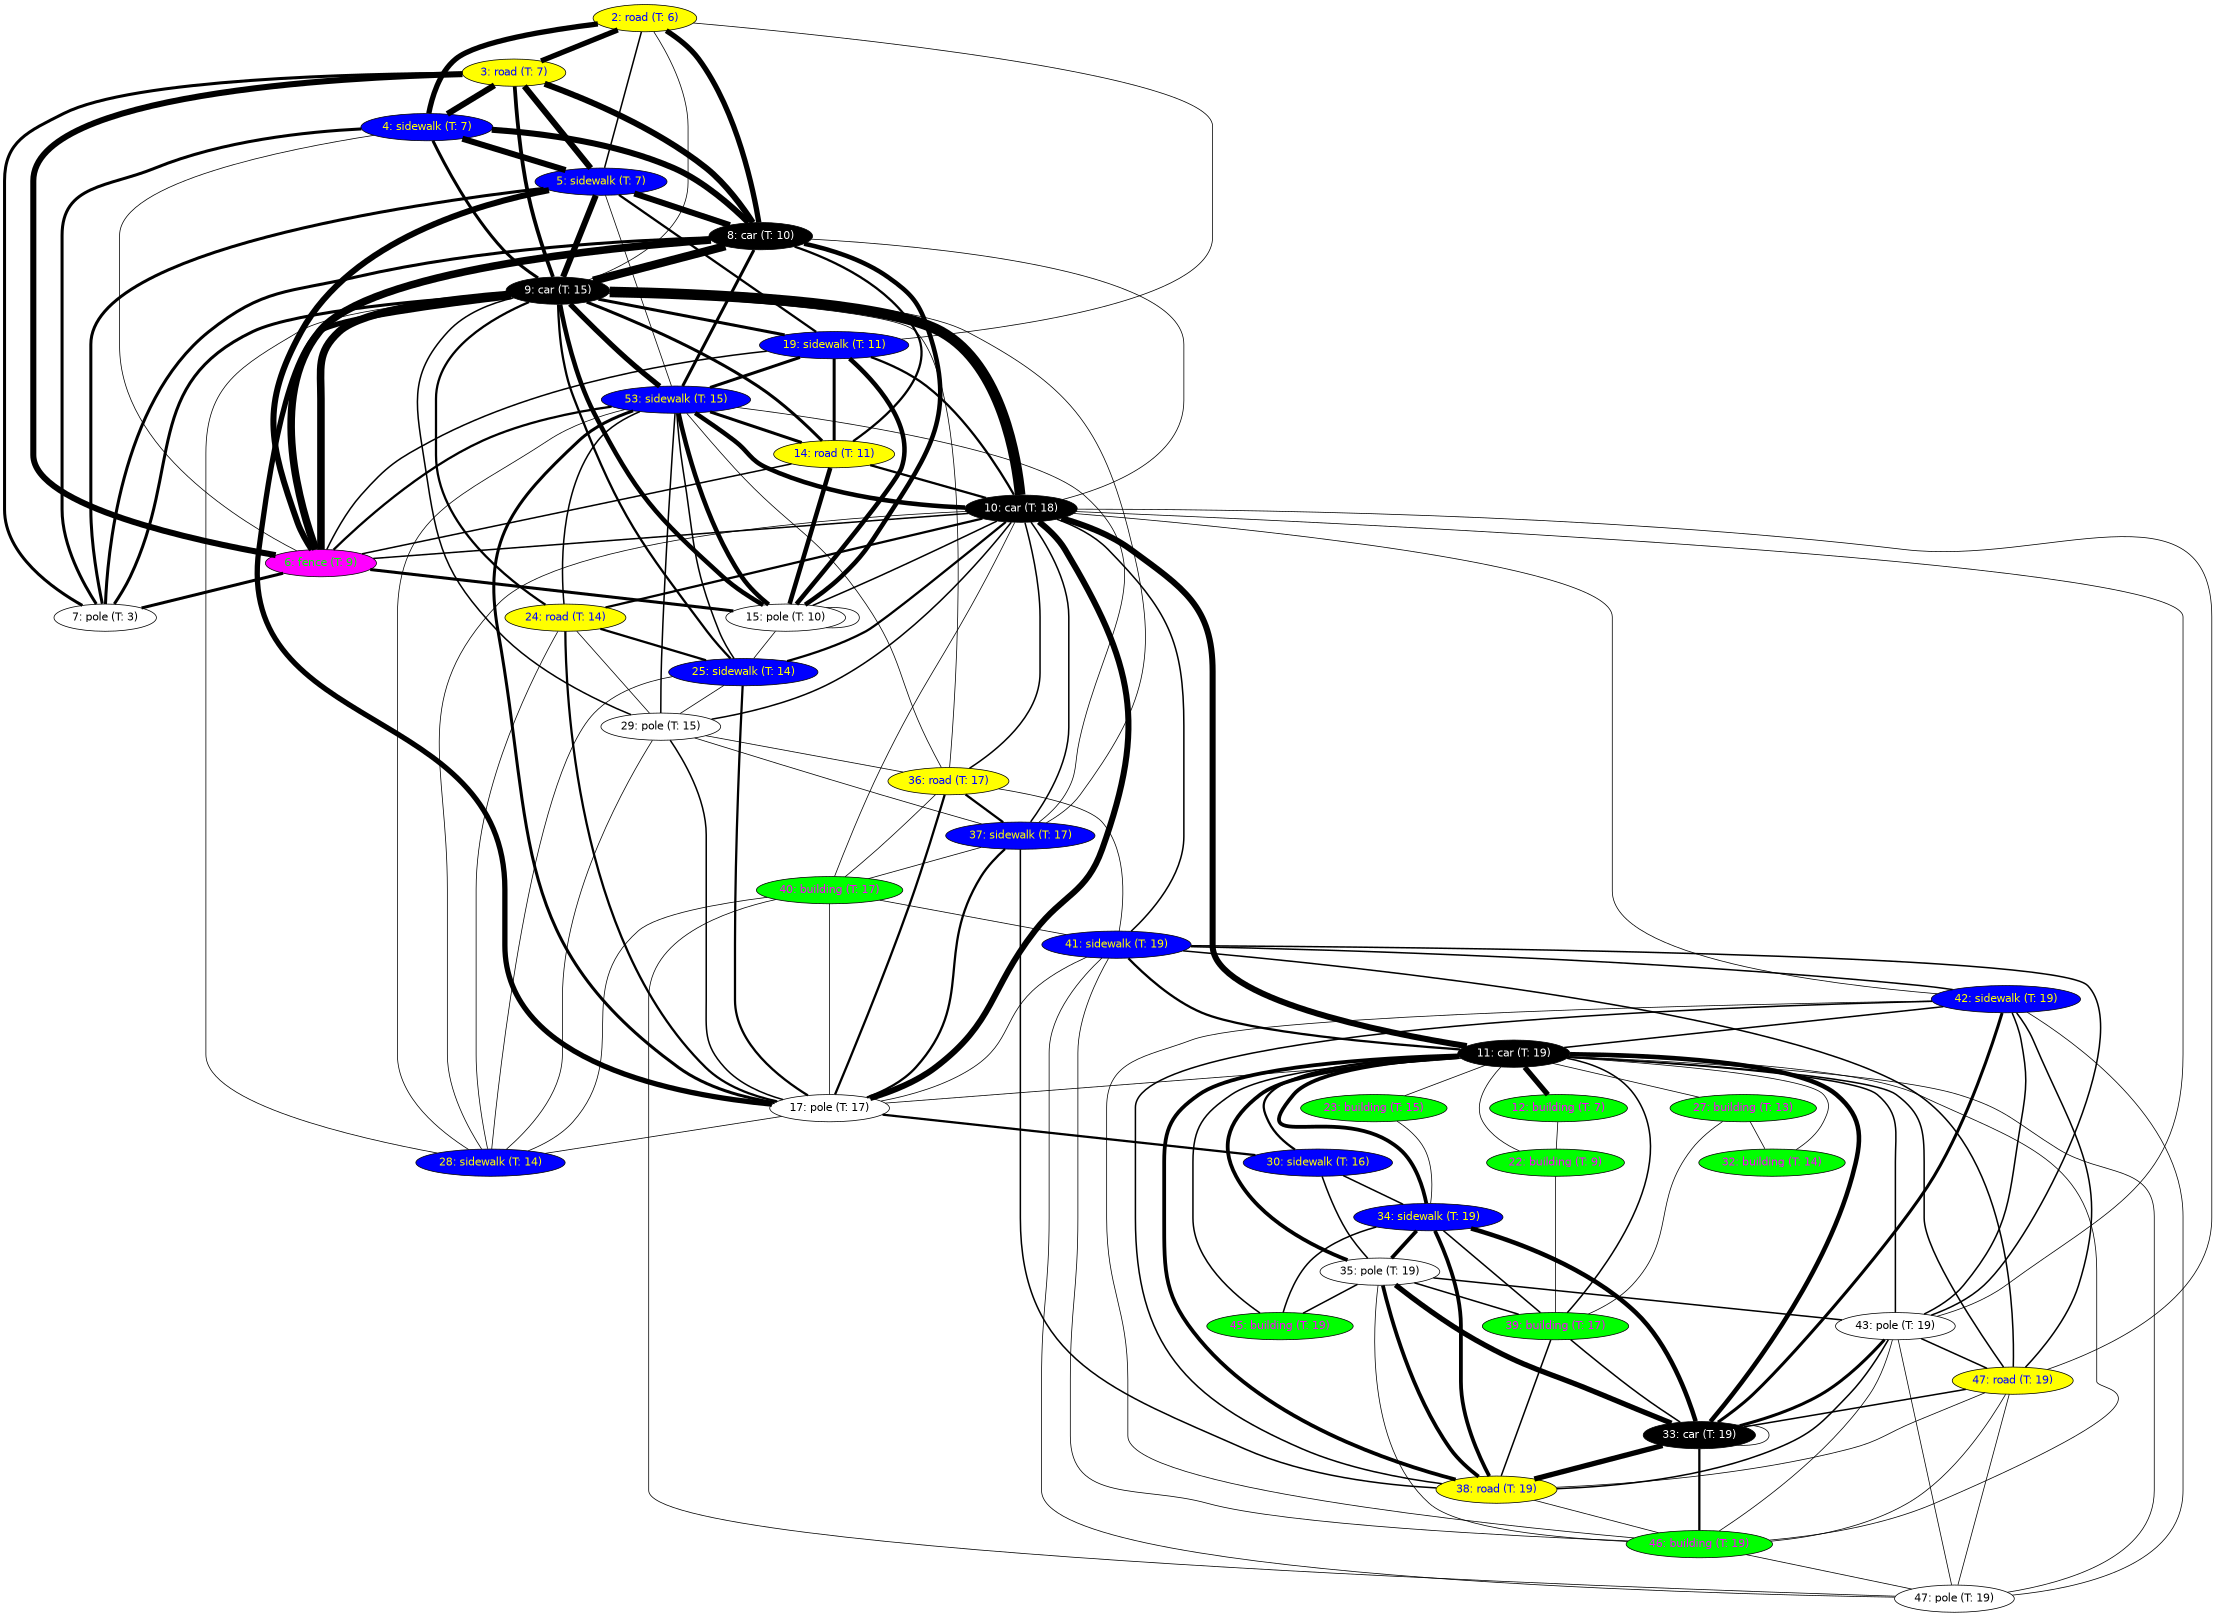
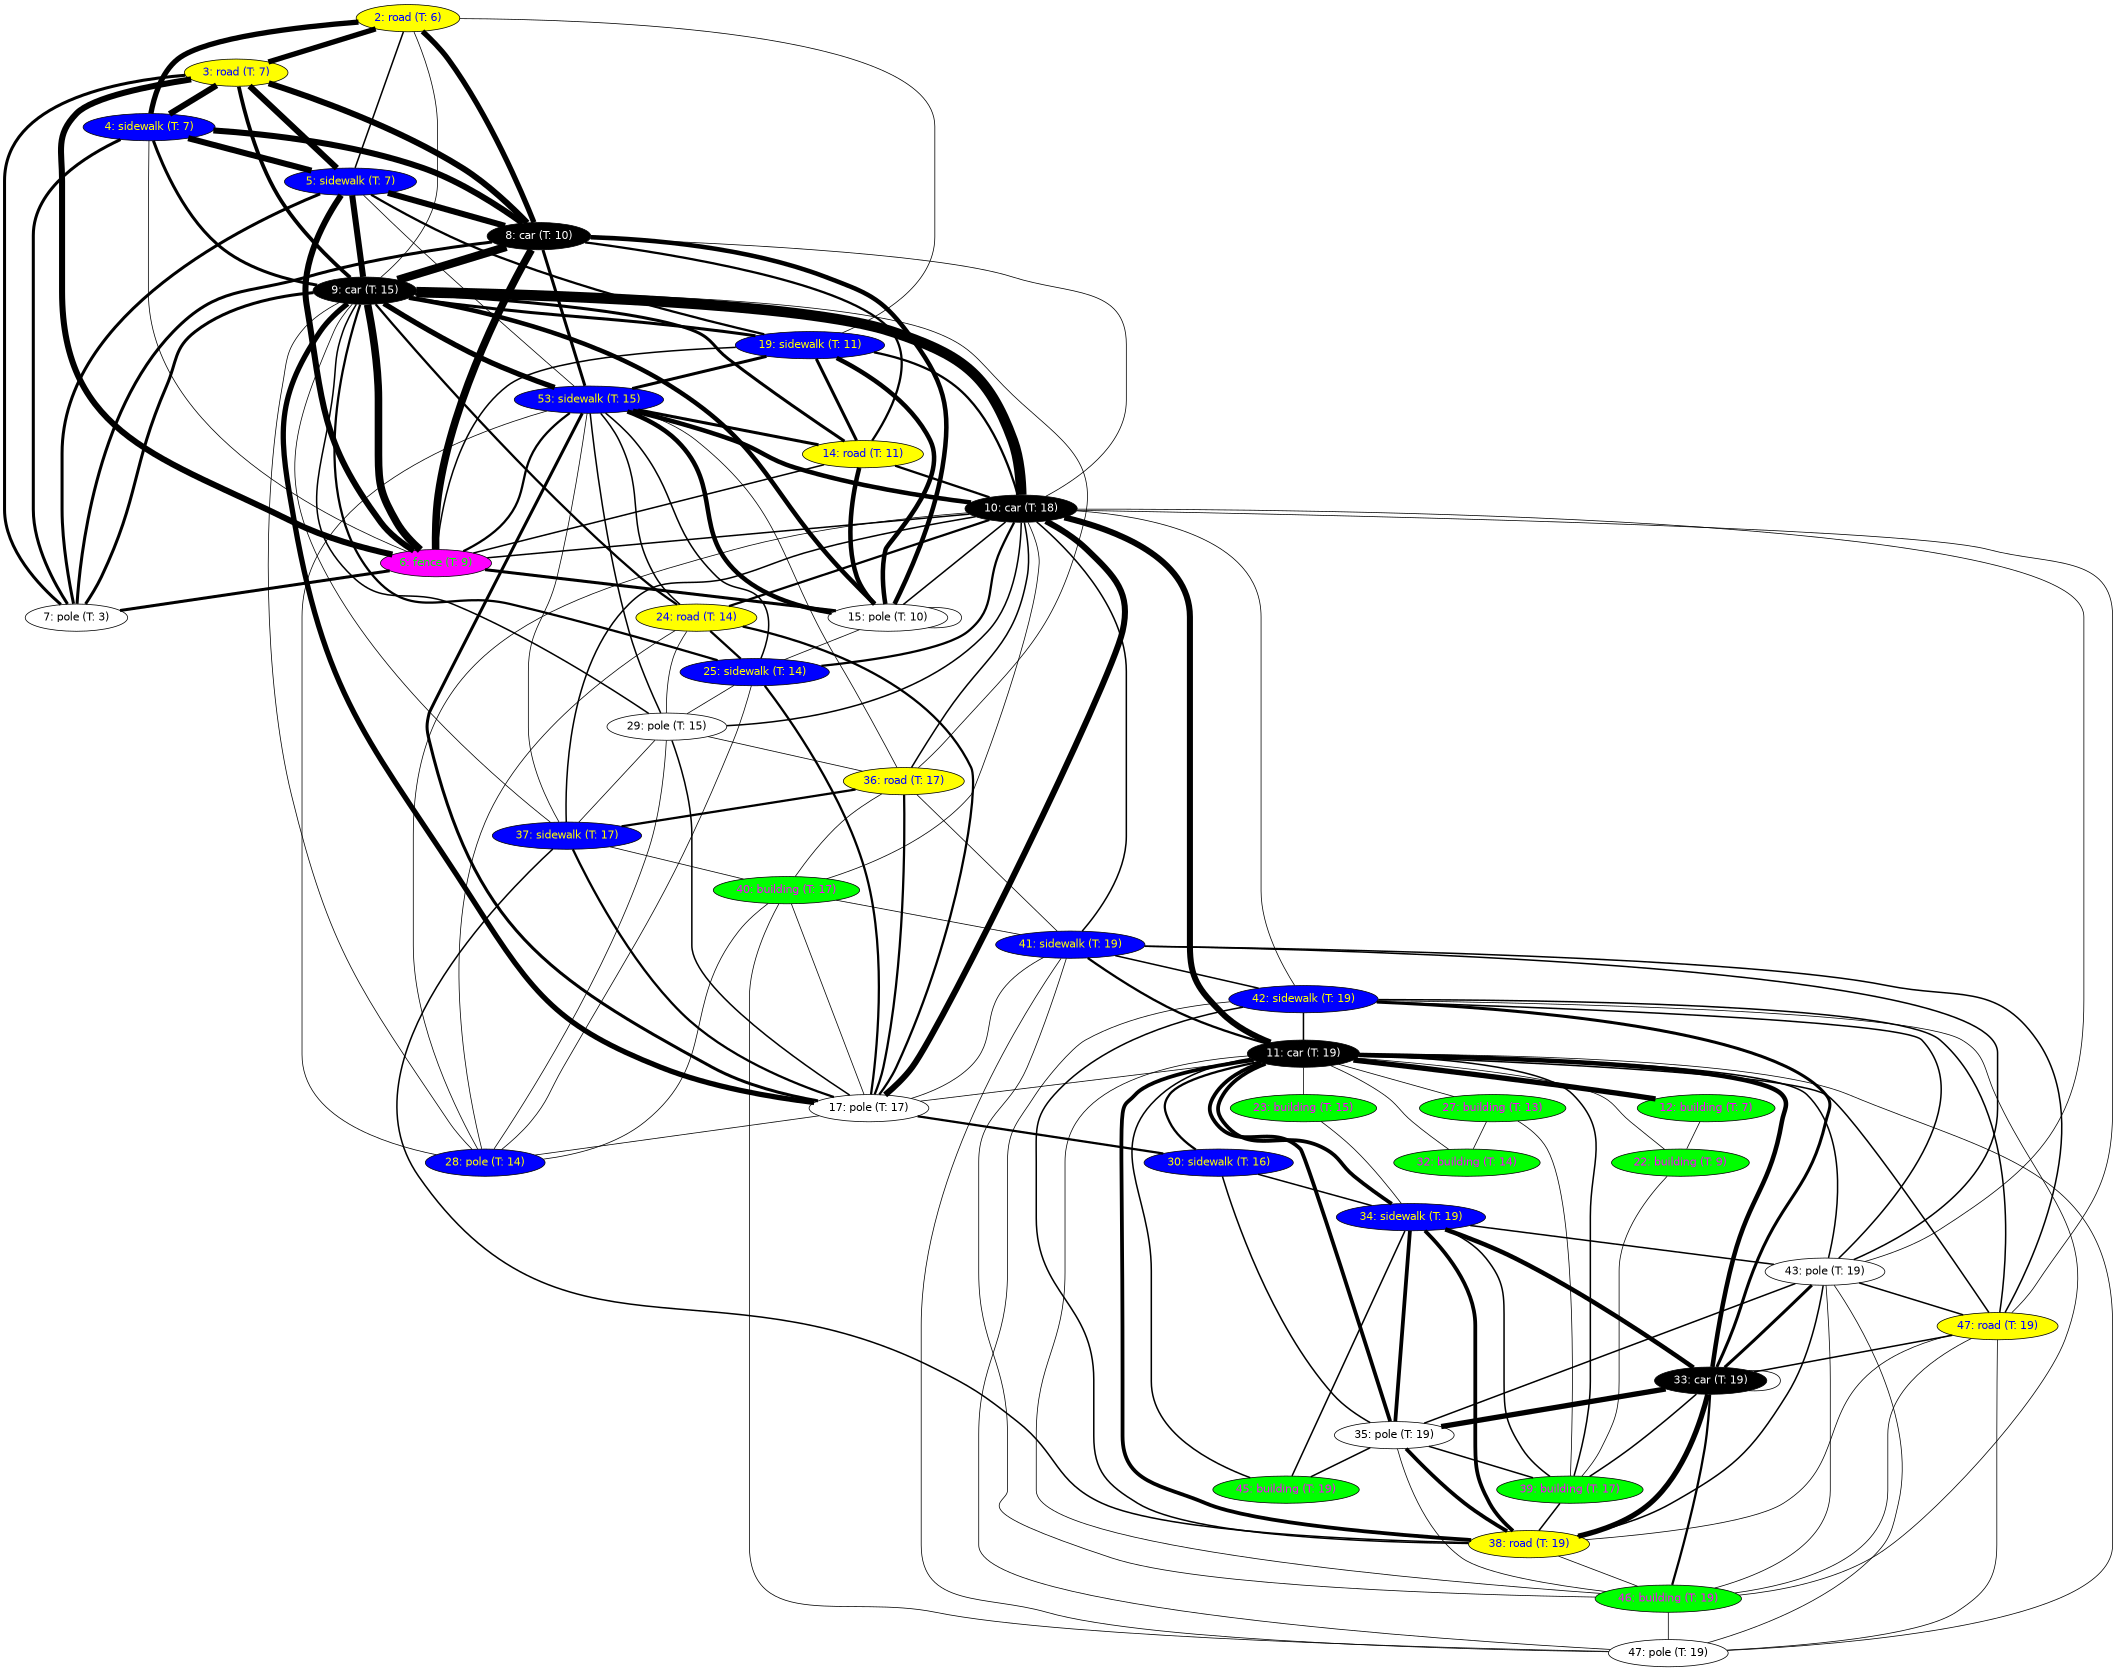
node "28: sidewalk (T: 14)": label "28: sidewalk (T: 14)" -> "28: pole (T: 14)"
edge "34: sidewalk (T: 19)" -- "43: pole (T: 19)": added
